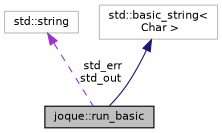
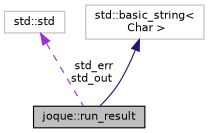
node "std::string": label "std::string" -> "std::std"
node "joque::run_basic": label "joque::run_basic" -> "joque::run_result"
